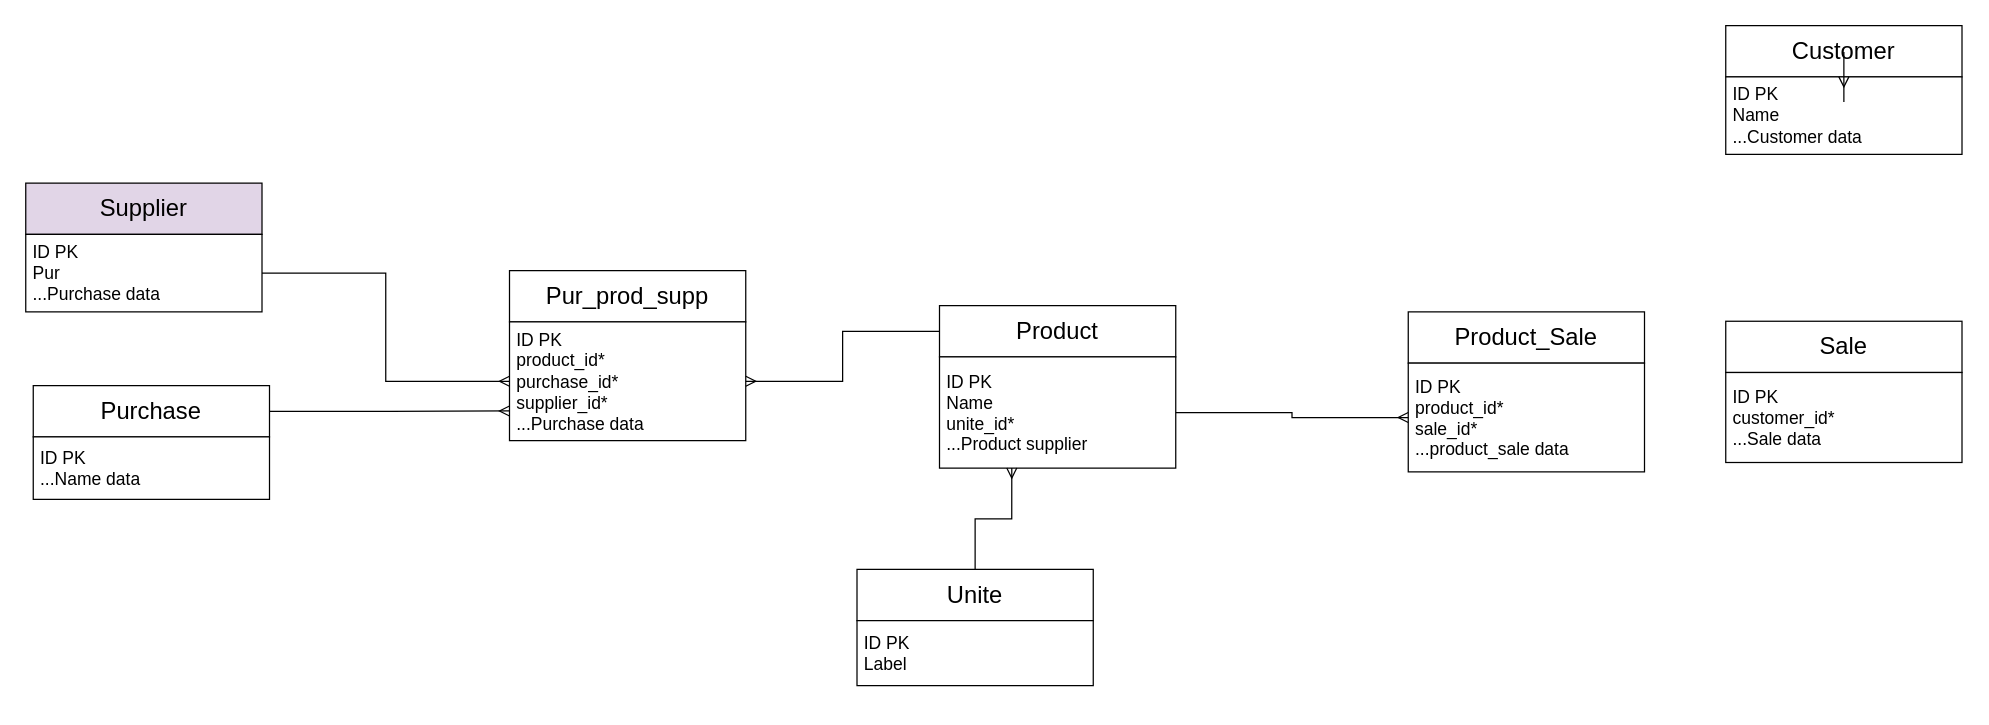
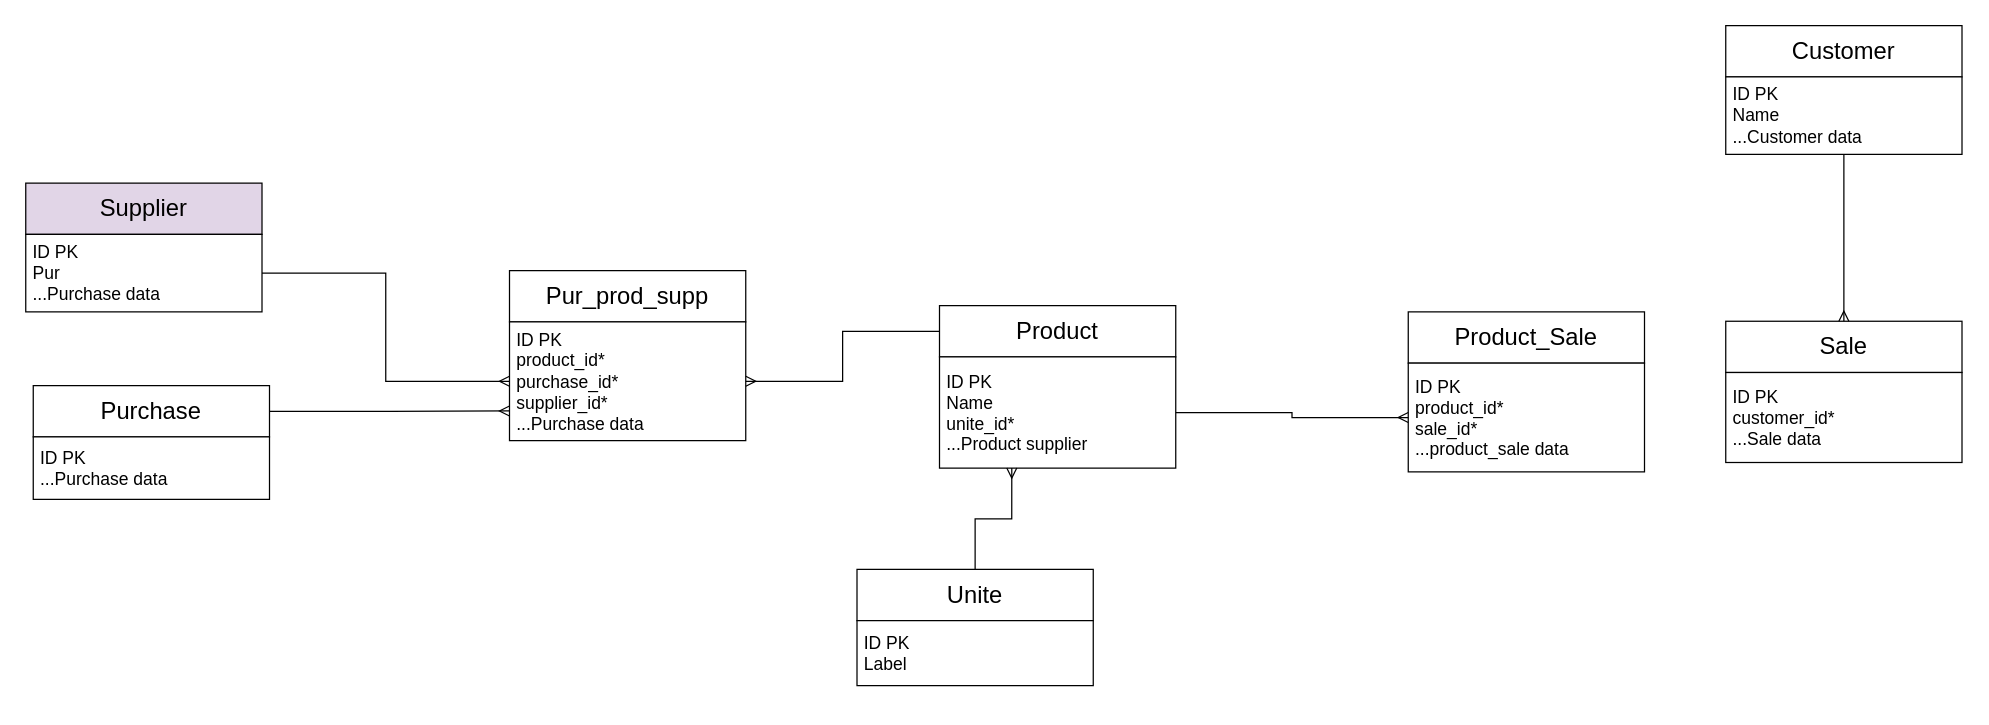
edge "ID PK Name ...Customer data" -> "Customer": now "ID PK Name ...Customer data" -> "Sale"
node "ID PK ...Name data": label "ID PK ...Name data" -> "ID PK ...Purchase data"
